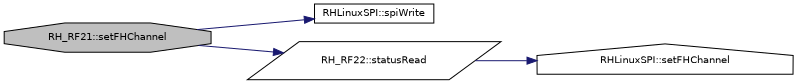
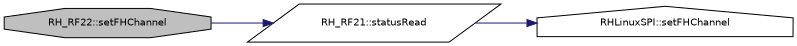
node "RHLinuxSPI::spiWrite": removed
node "RH_RF21::setFHChannel": label "RH_RF21::setFHChannel" -> "RH_RF22::setFHChannel"
node "RH_RF22::statusRead": label "RH_RF22::statusRead" -> "RH_RF21::statusRead"
